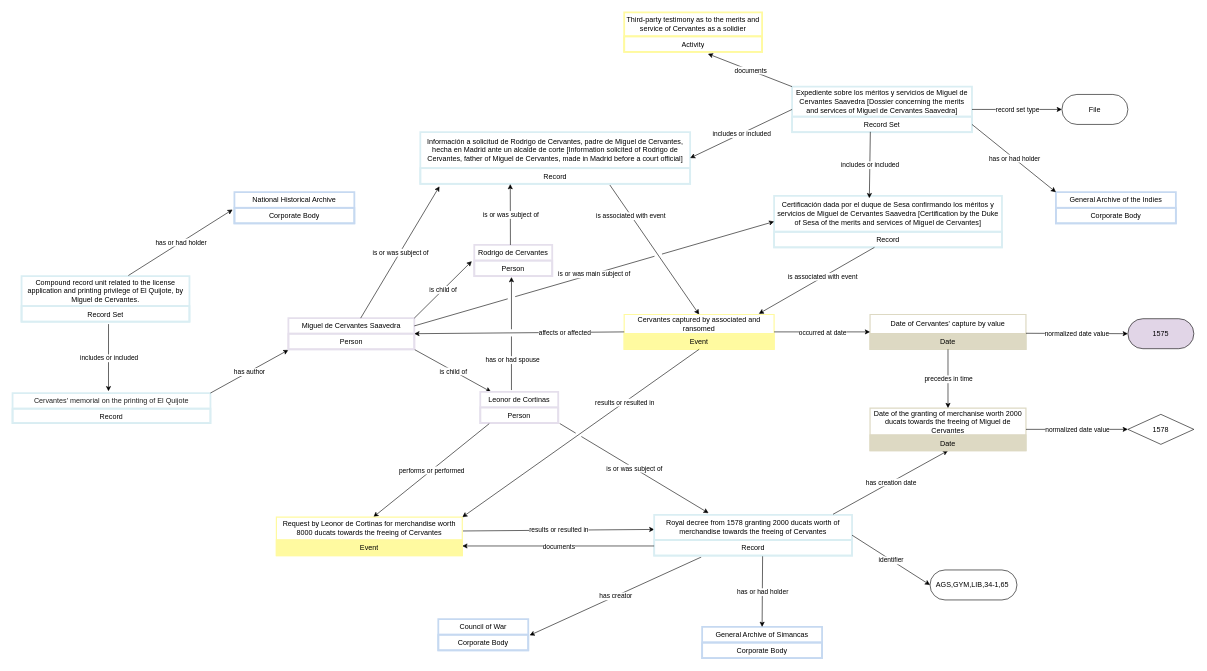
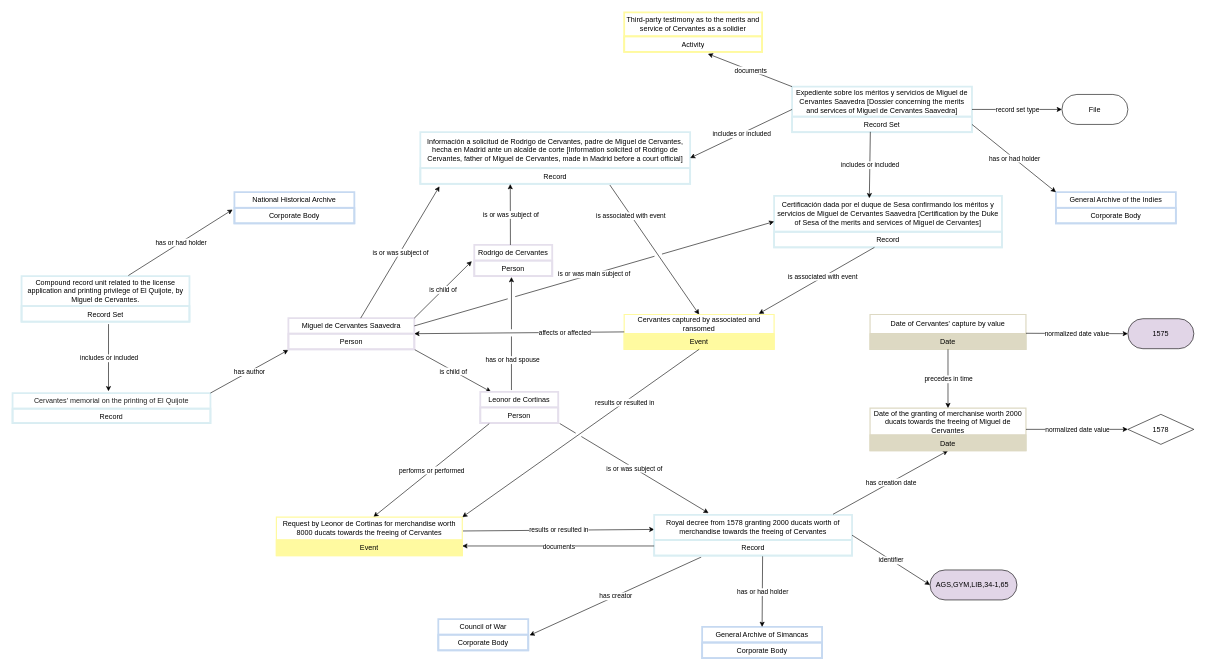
edge "Cervantes captured by associated and ransomed" -> "Date of Cervantes' capture by value": removed, label "occurred at date"
node "AGS,GYM,LIB,34-1,65": fillcolor #ffffff -> #e1d5e7
